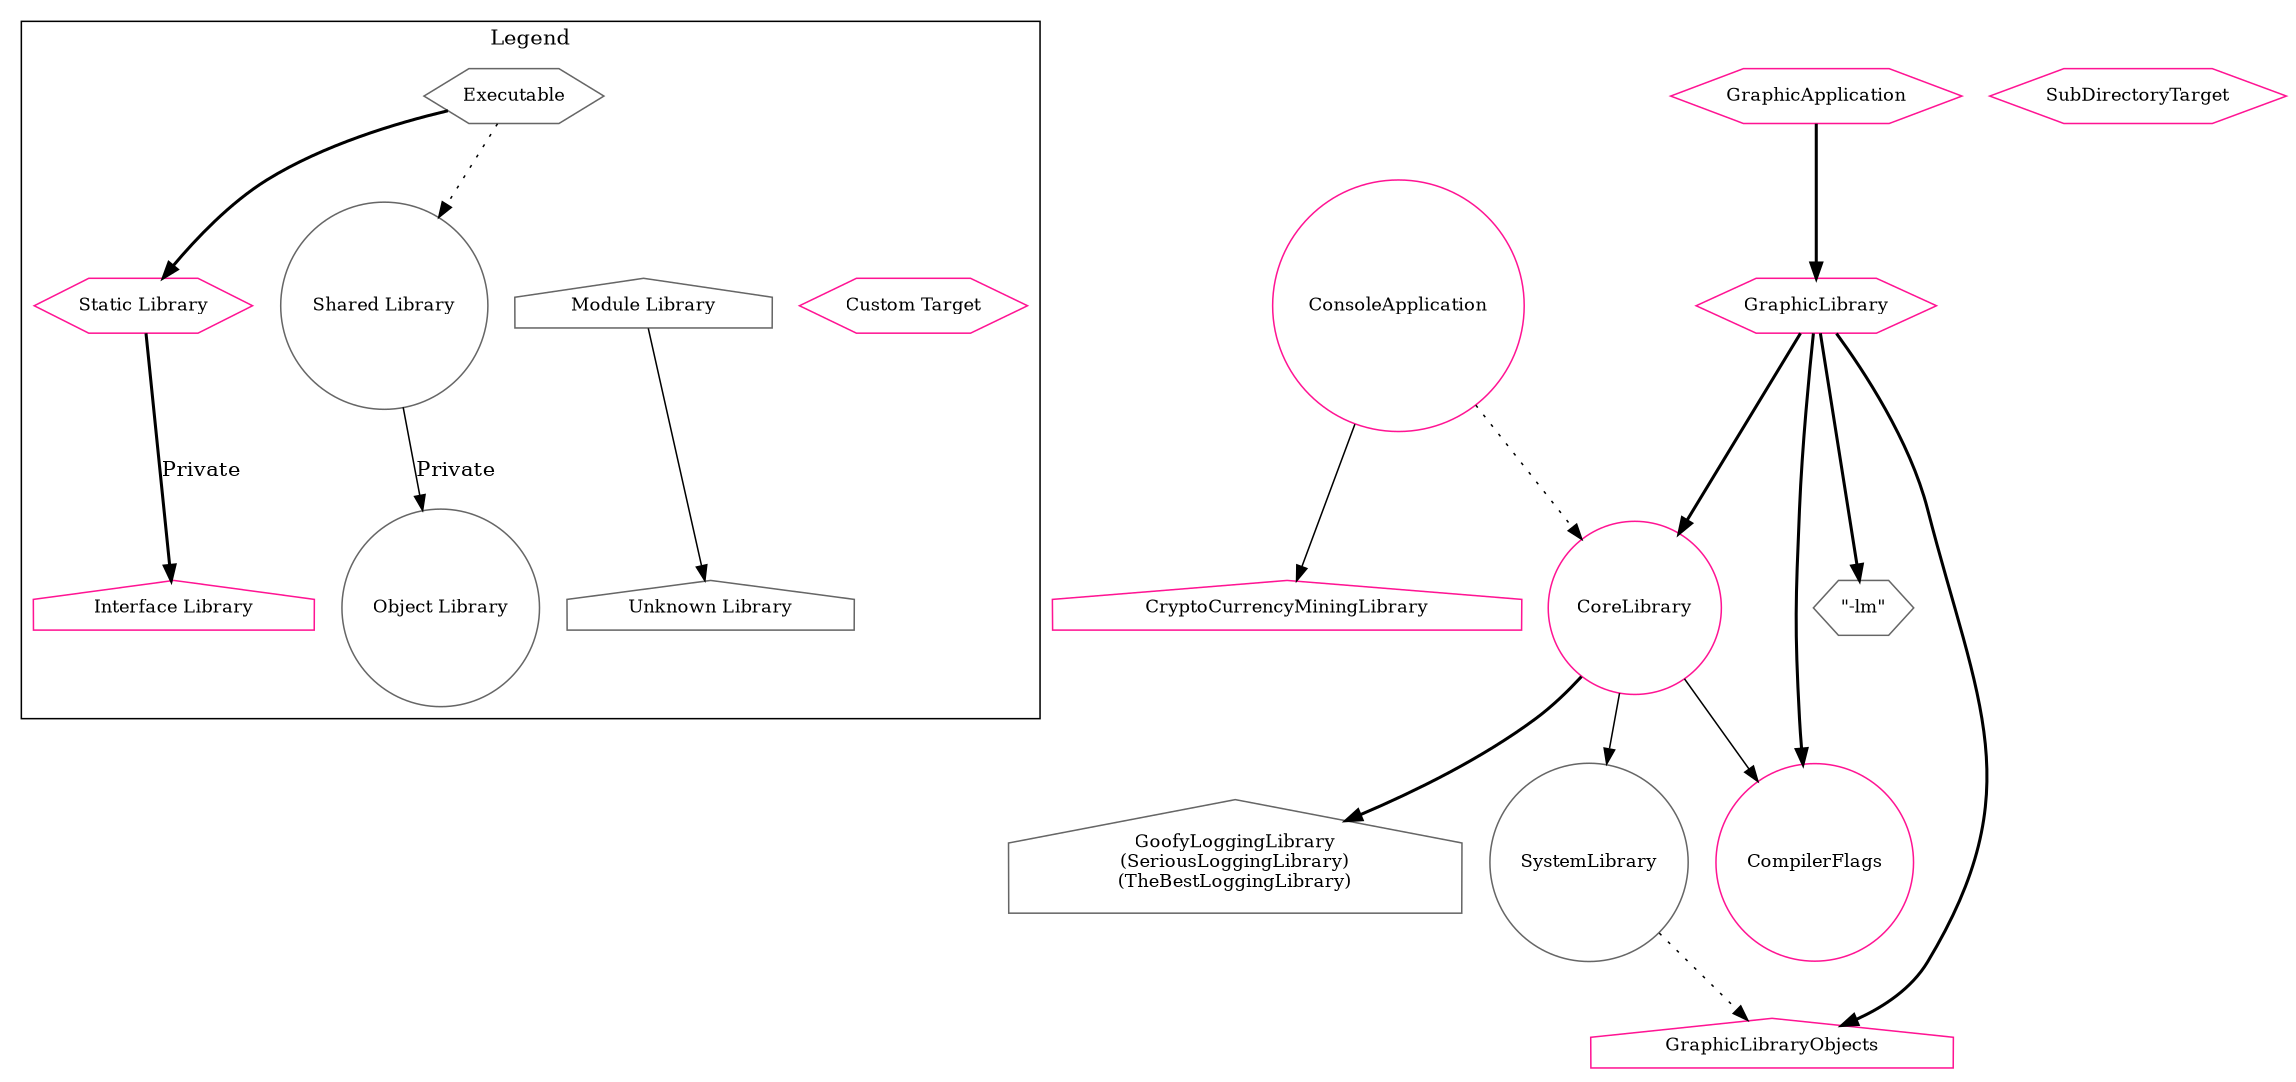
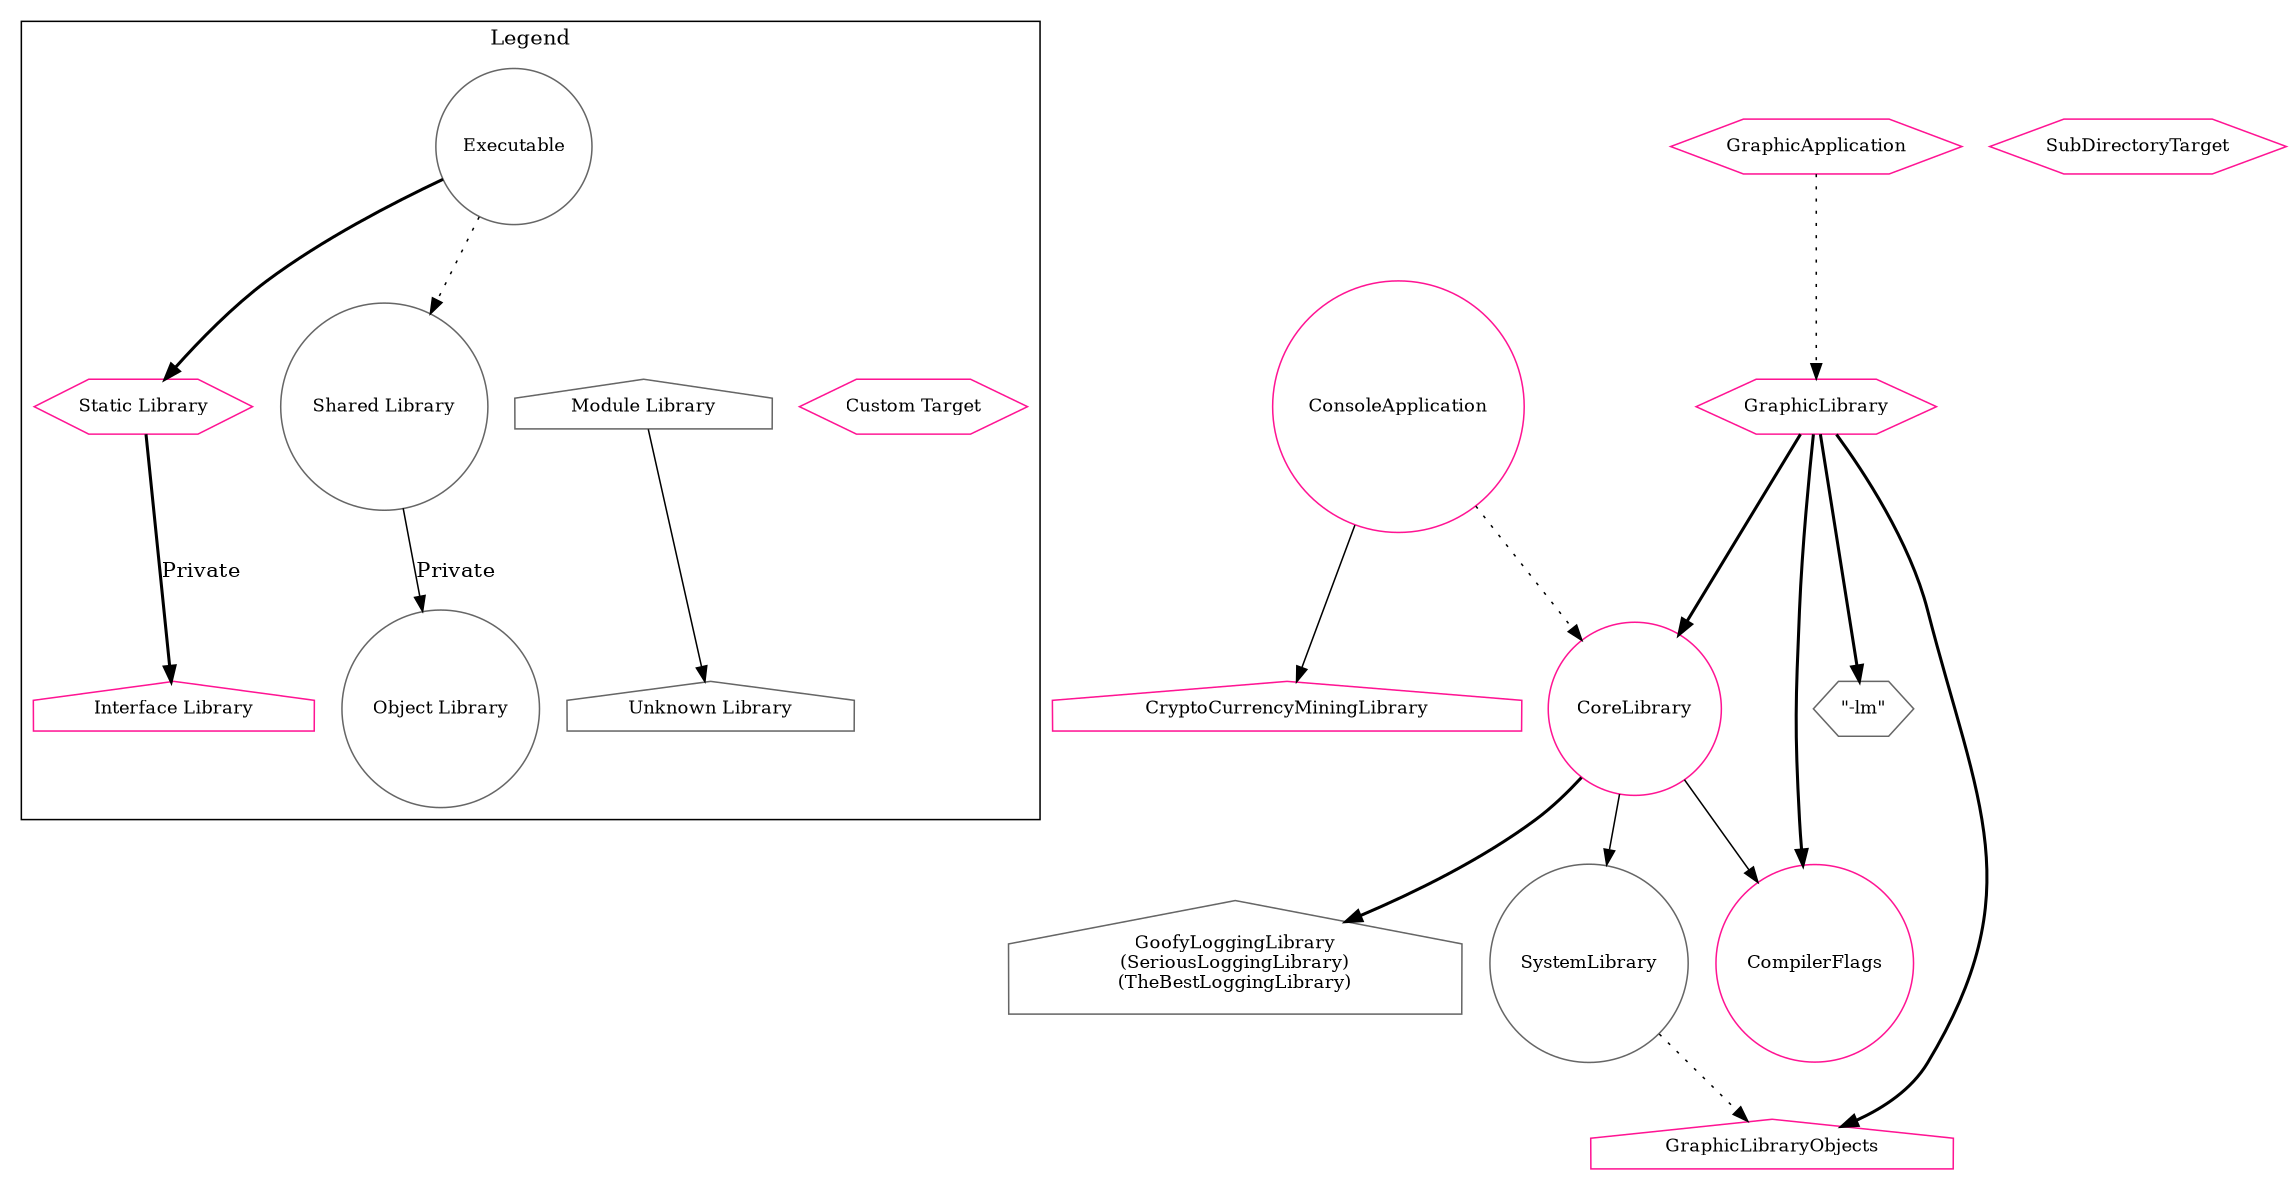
node "Executable": shape hexagon -> circle
edge "GraphicApplication" -> "GraphicLibrary": style bold -> dotted
